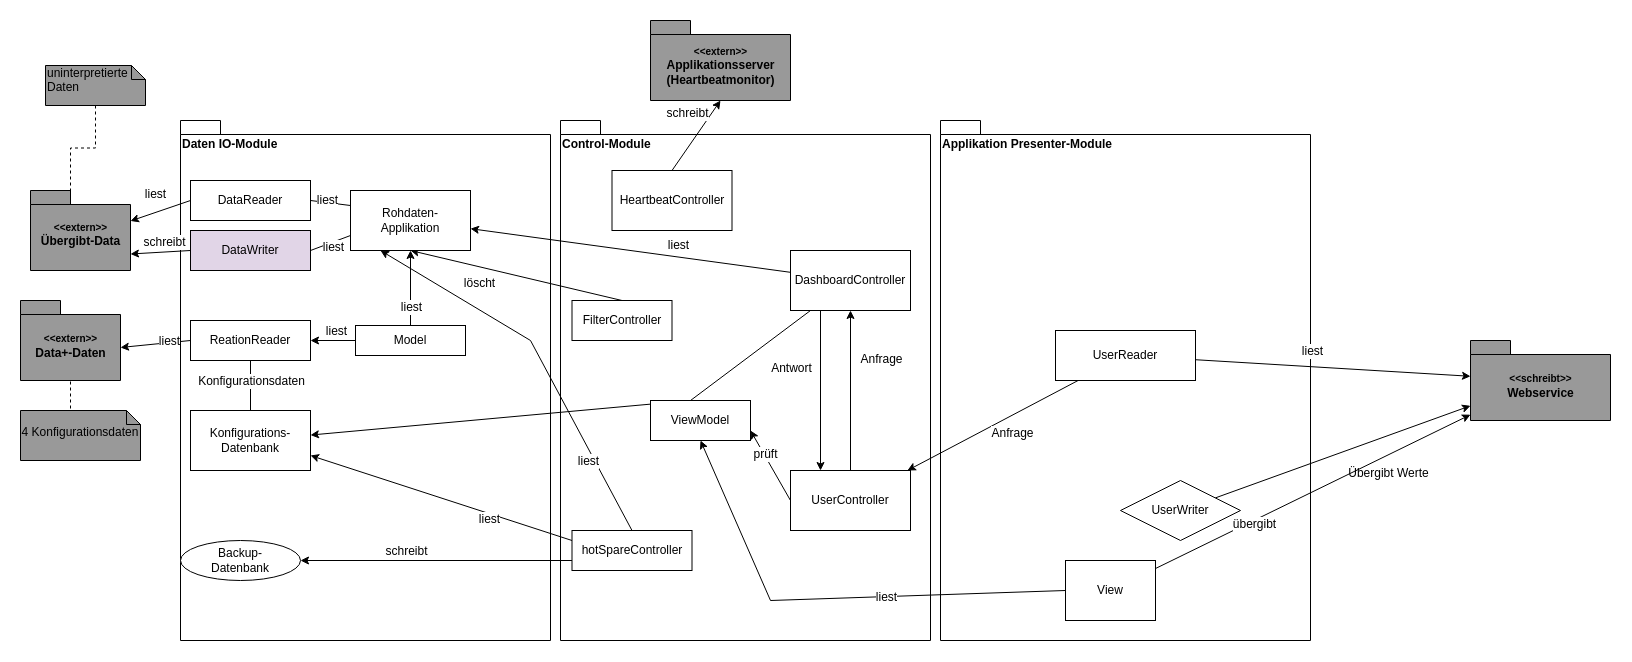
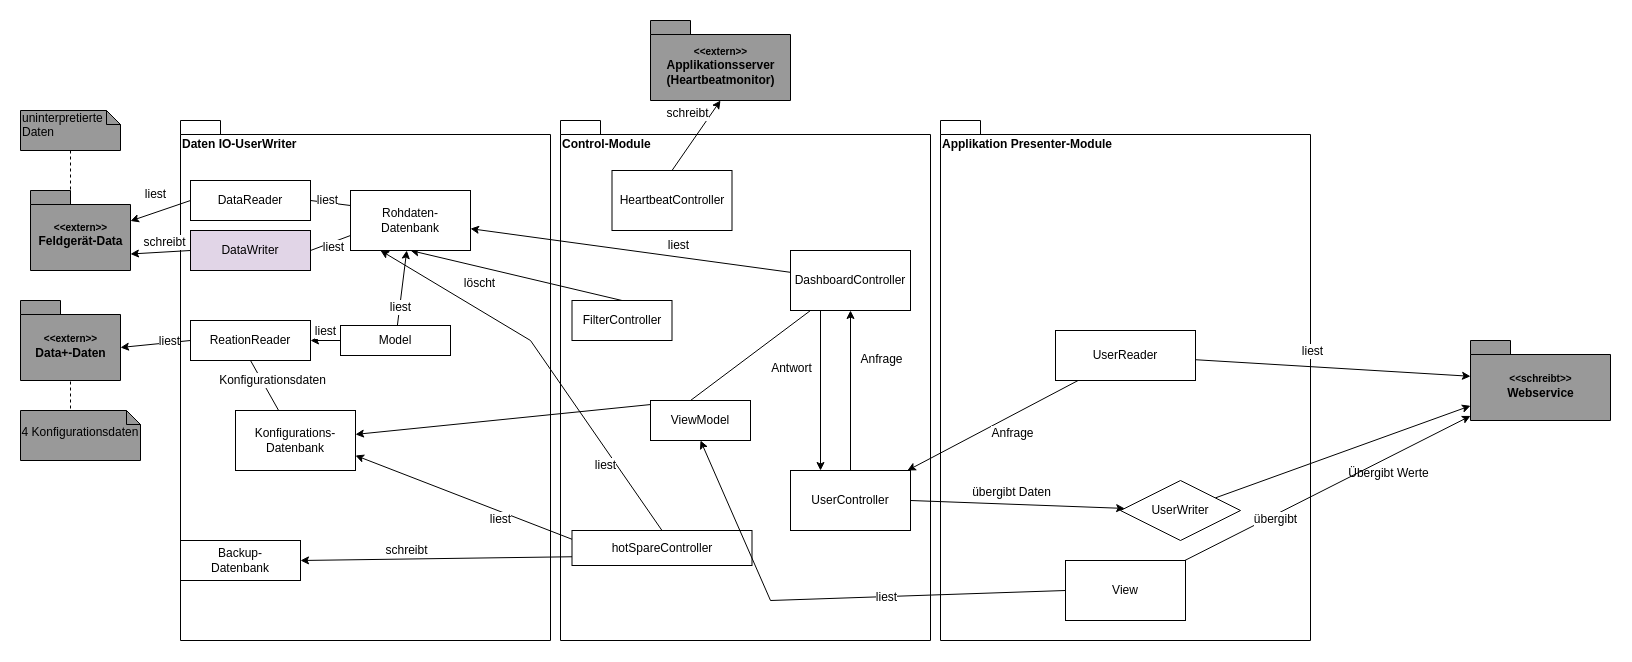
node "uninterpretierte Daten": moved (96, 86) -> (71, 131)
node "Daten IO-Module": label "Daten IO-Module" -> "Daten IO-UserWriter"
node "Rohdaten- Applikation": label "Rohdaten- Applikation" -> "Rohdaten- Datenbank"
node "<<extern>> Übergibt-Data": label "<<extern>> Übergibt-Data" -> "<<extern>> Feldgerät-Data"
node "Model": moved (411, 341) -> (396, 341)
node "Konfigurations- Datenbank": moved (251, 441) -> (296, 441)
edge "UserController" -> "ViewModel": removed, label "prüft"
edge "UserController" -> "UserWriter": added, label "übergibt Daten"
node "hotSpareController": size 120x40 -> 180x35
node "Backup- Datenbank": shape ellipse -> rectangle
node "View": size 90x60 -> 120x60
